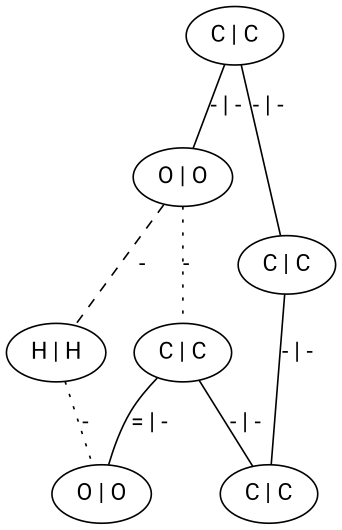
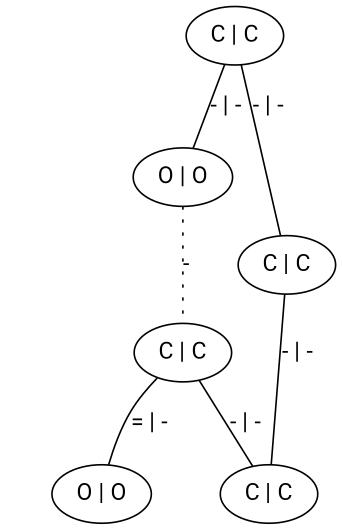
node "H | H": removed
